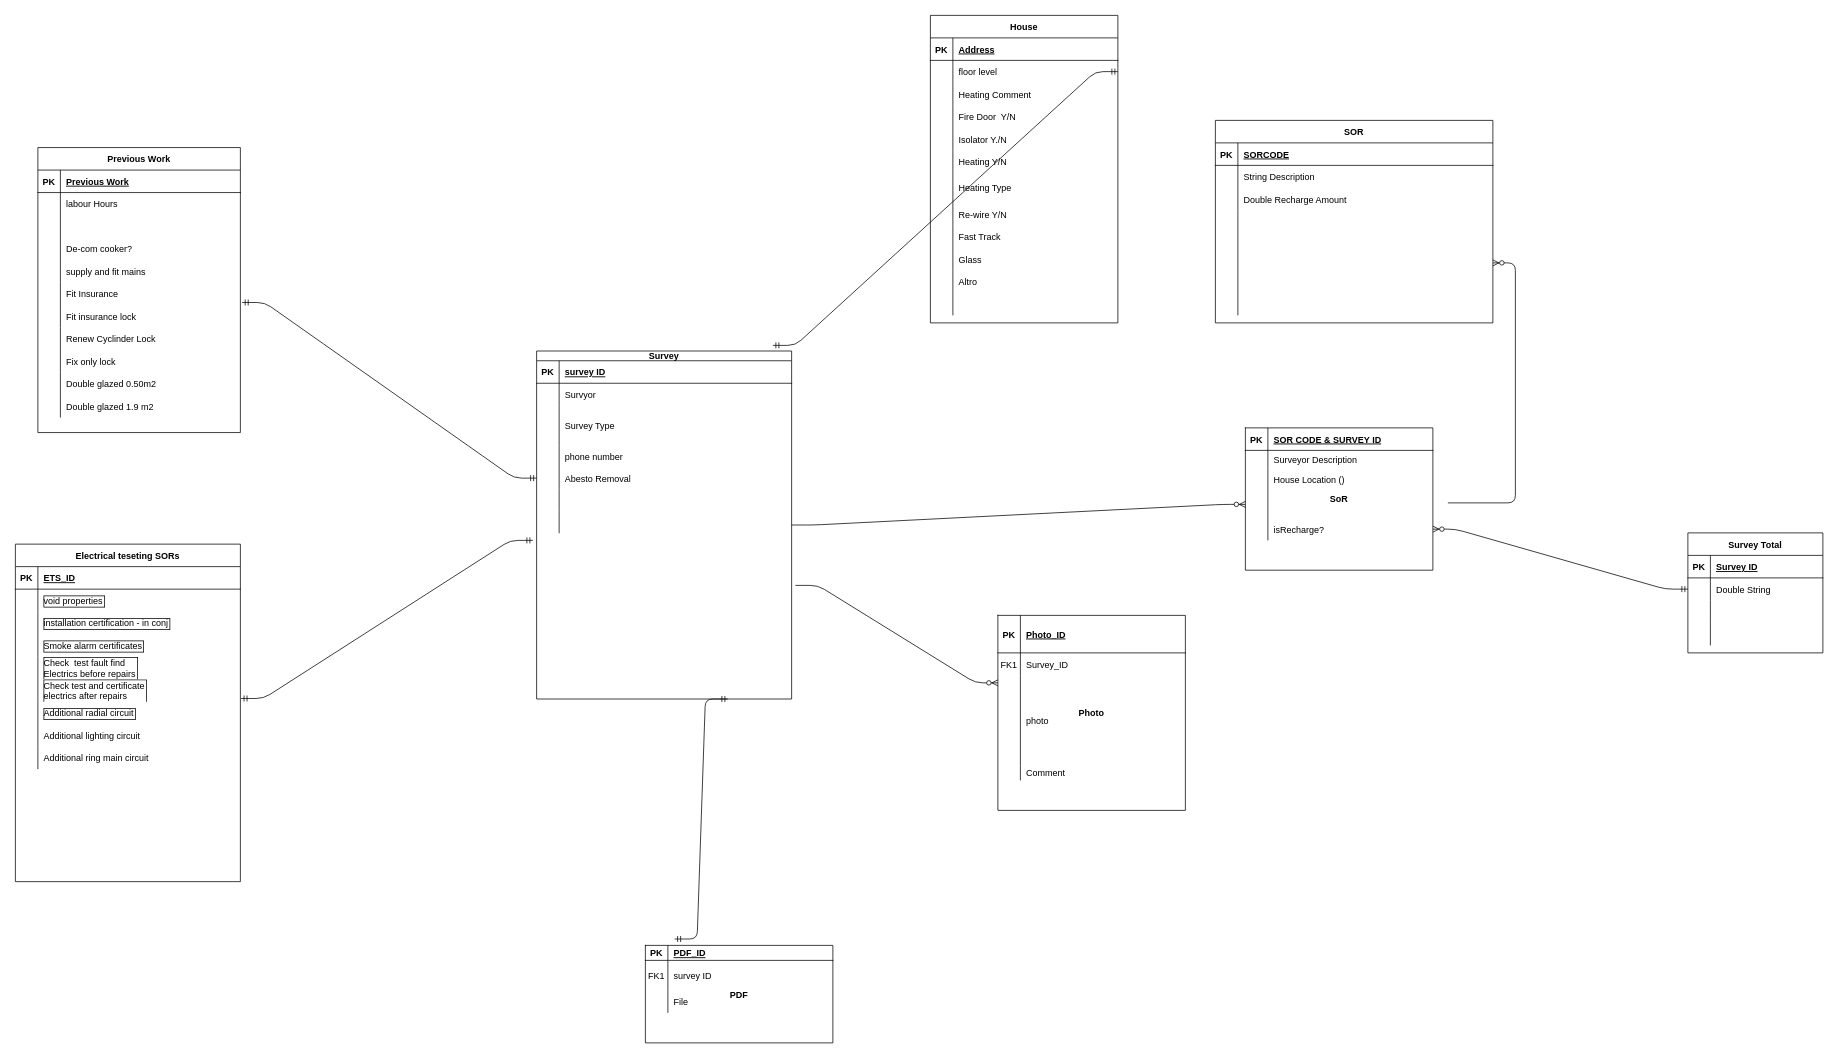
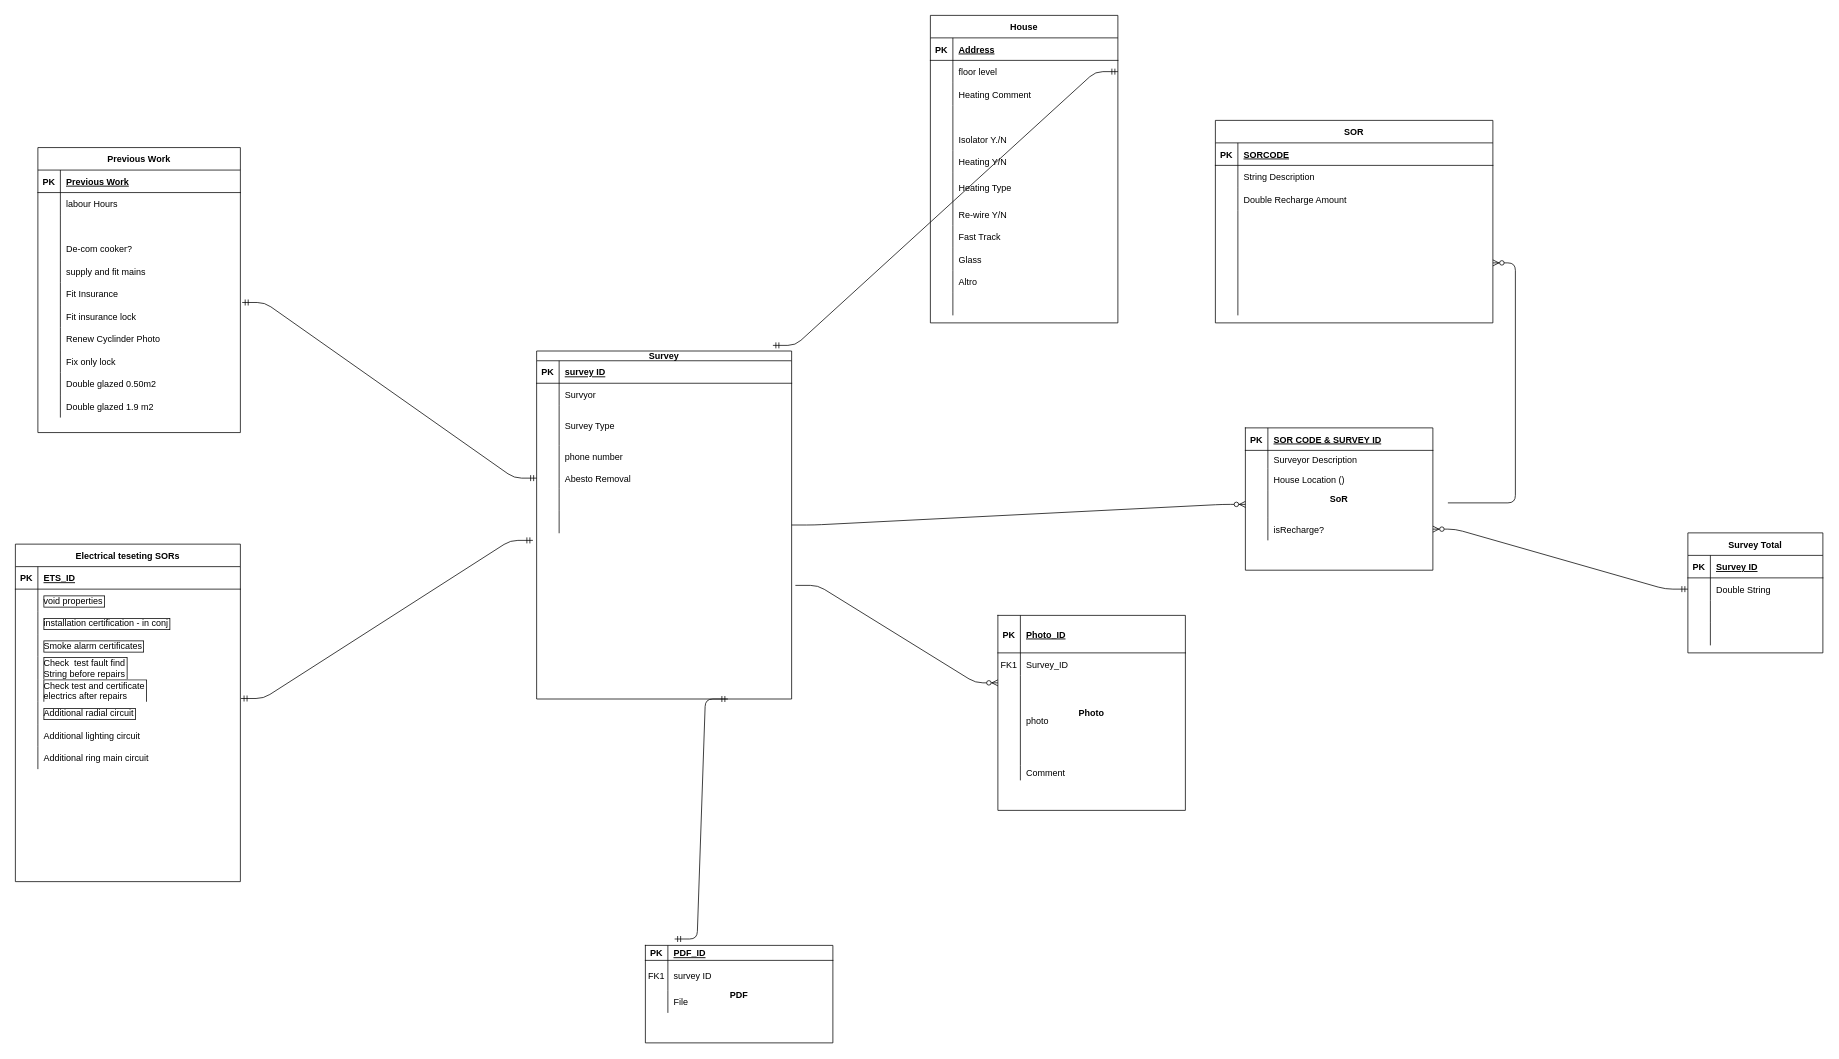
node "Fire Door Y/N": removed
node "Renew Cyclinder Lock": label "Renew Cyclinder Lock" -> "Renew Cyclinder Photo"
node "Check test fault find Electrics before repairs": label "Check test fault find Electrics before repairs" -> "Check test fault find String before repairs"
